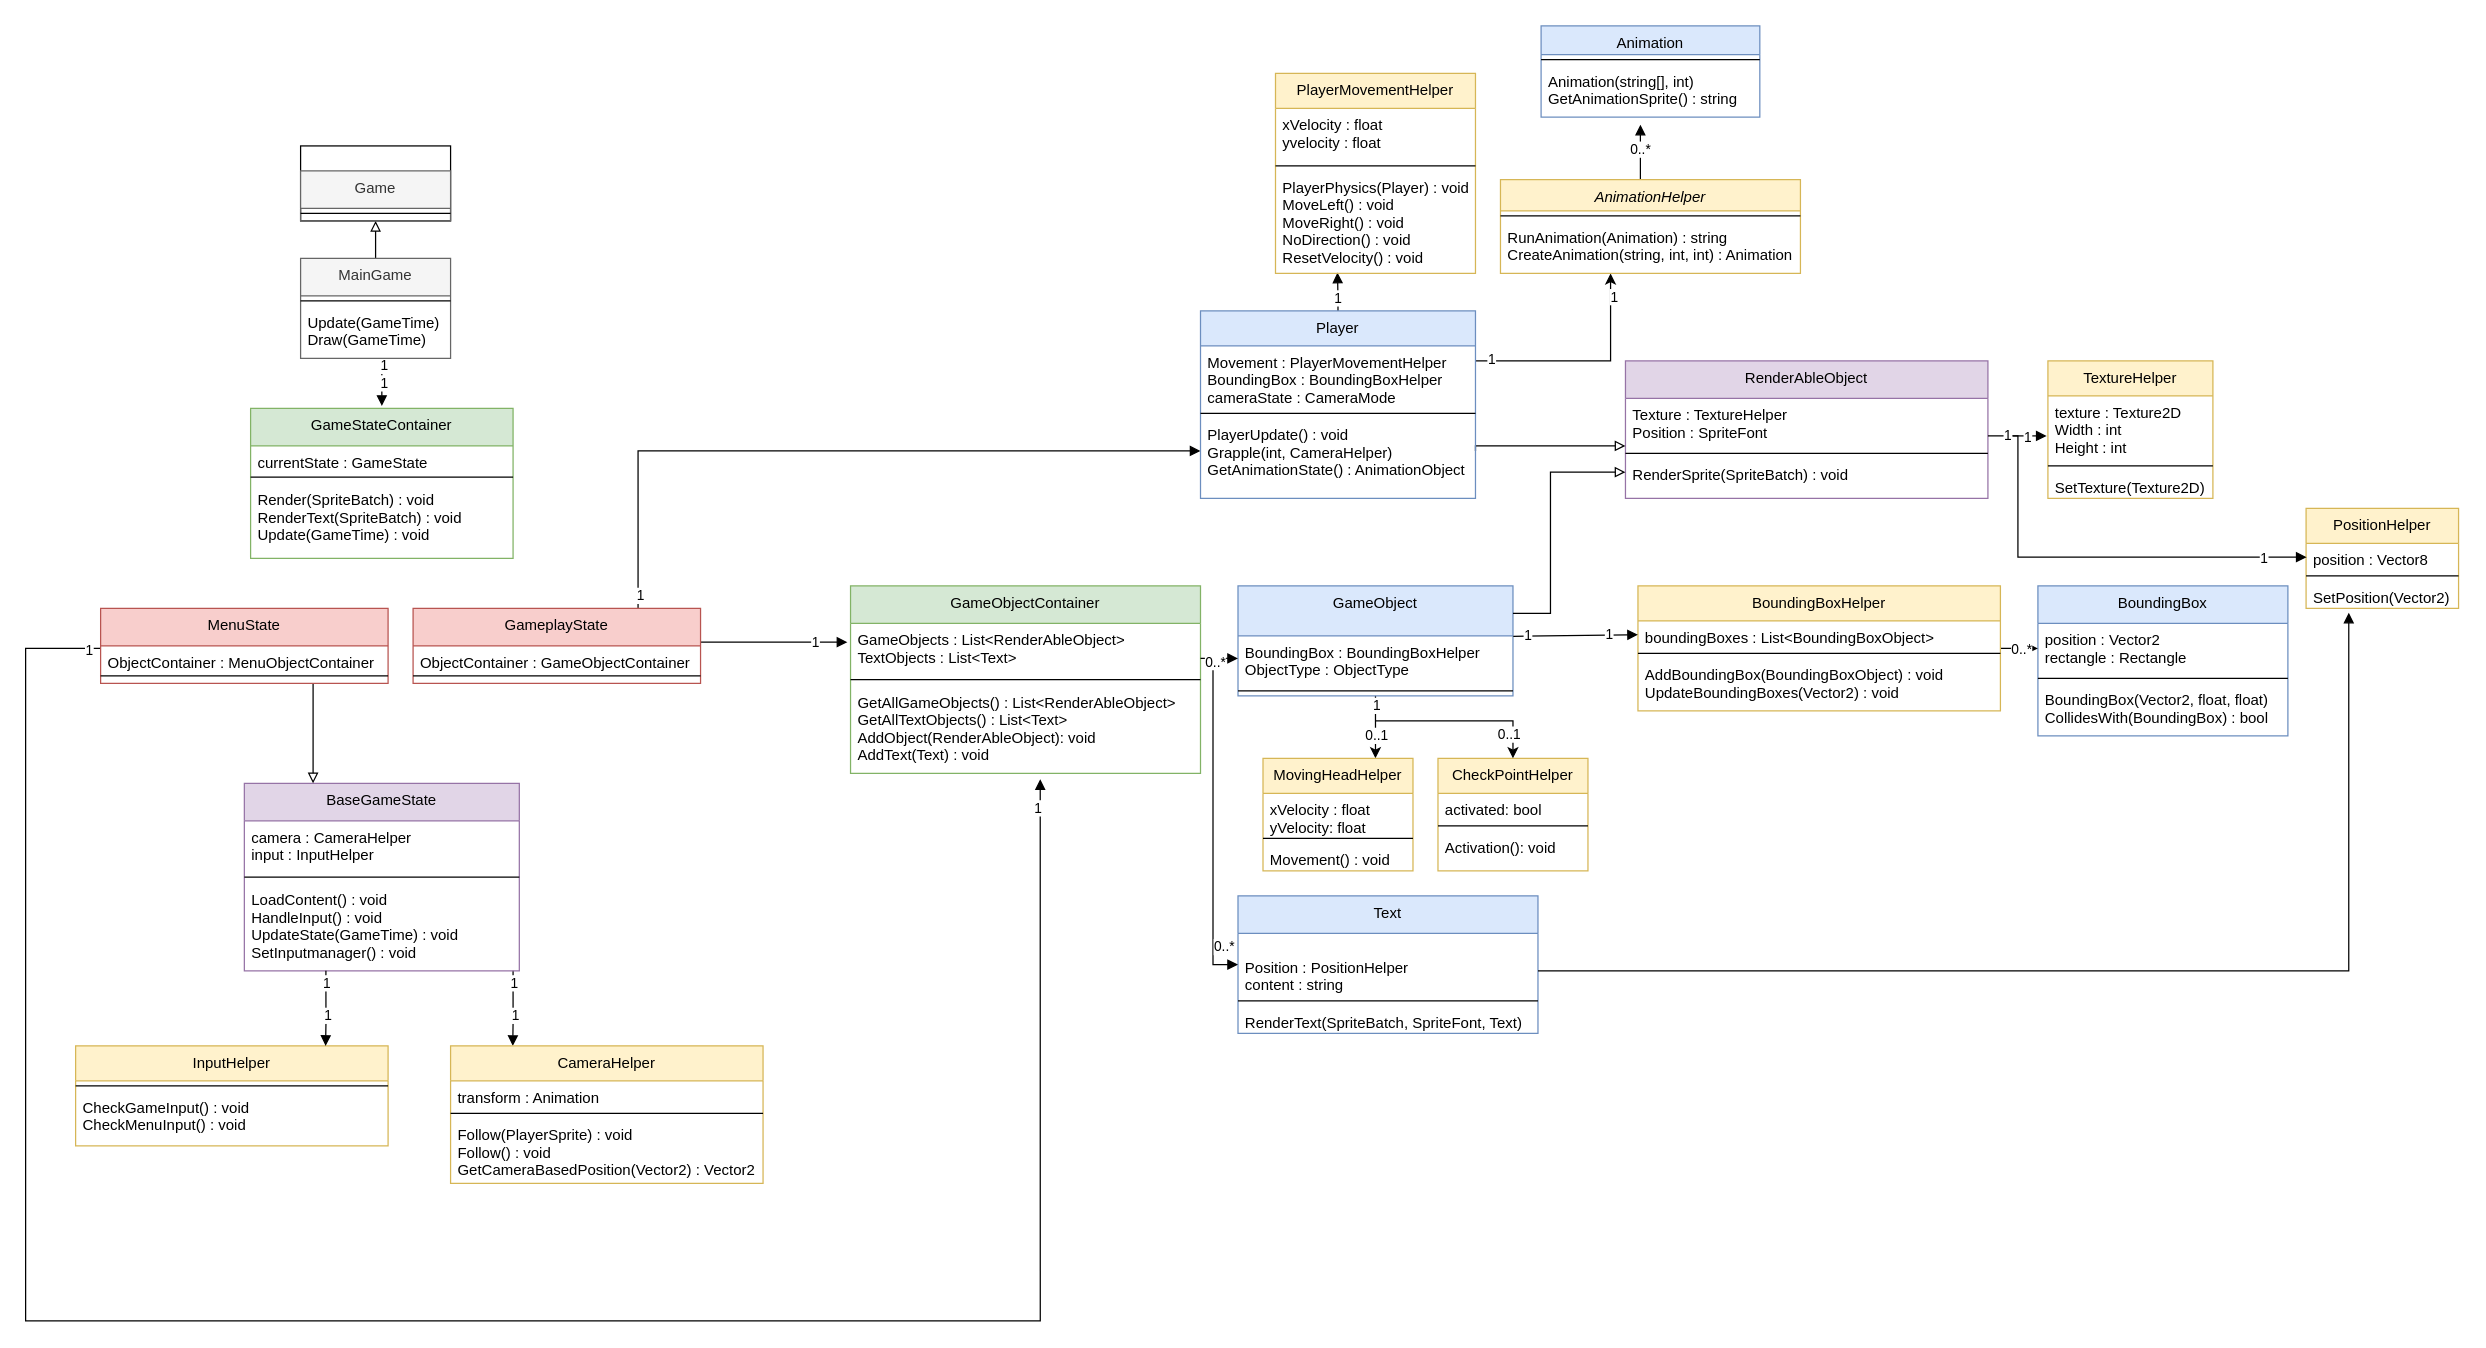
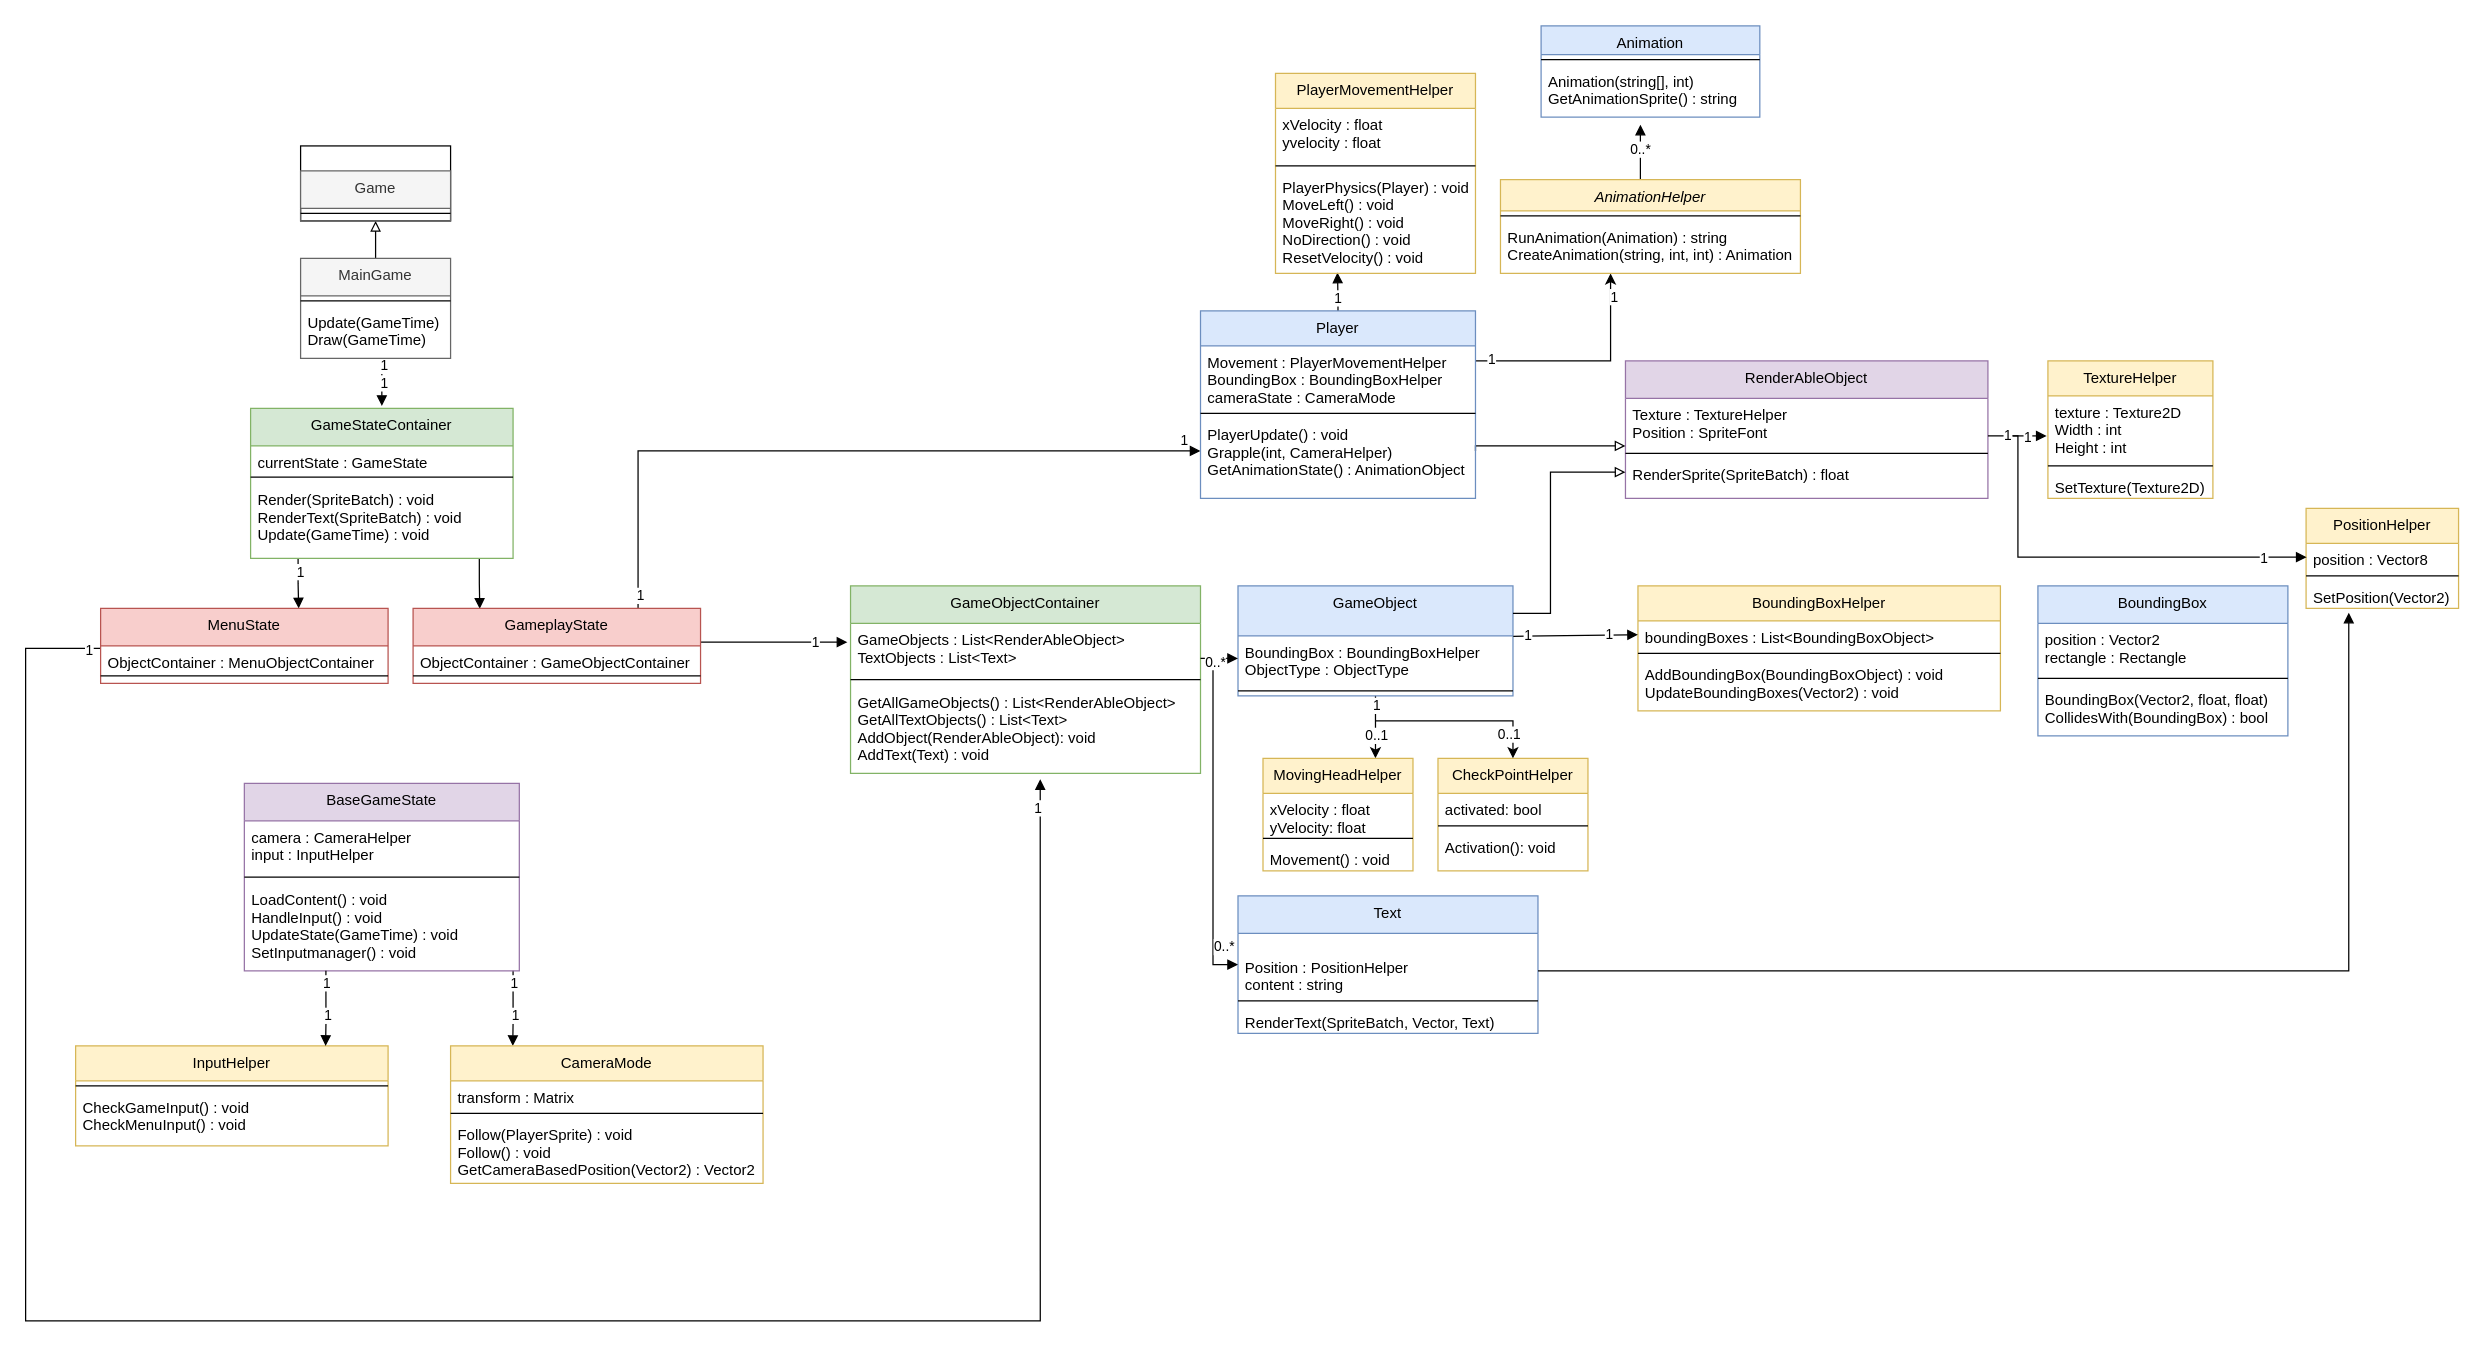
node "RenderSprite(SpriteBatch) : void": label "RenderSprite(SpriteBatch) : void" -> "RenderSprite(SpriteBatch) : float"
edge "GameStateContainer" -> "MenuState": added, label "1"
edge "GameStateContainer" -> "GameplayState": added, label "1"
edge "BoundingBoxHelper" -> "position : Vector2 rectangle : Rectangle": removed, label "0..*"
edge "MenuState" -> "BaseGameState": removed
node "RenderText(SpriteBatch, SpriteFont, Text)": label "RenderText(SpriteBatch, SpriteFont, Text)" -> "RenderText(SpriteBatch, Vector, Text)"
node "CameraHelper": label "CameraHelper" -> "CameraMode"
node "transform : Animation": label "transform : Animation" -> "transform : Matrix"
